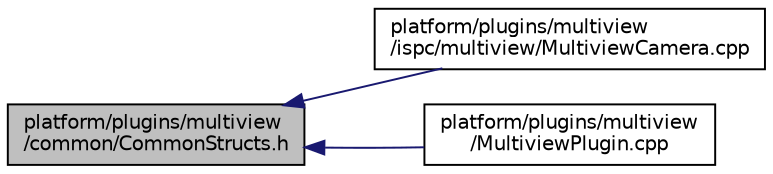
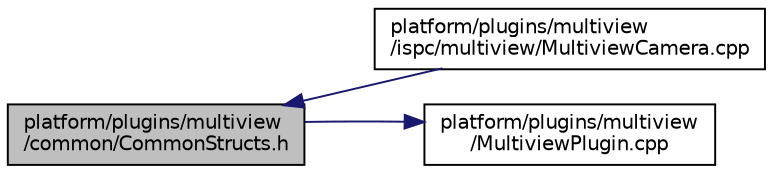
edge "platform/plugins/multiview /MultiviewPlugin.cpp" -> "platform/plugins/multiview /common/CommonStructs.h": reversed
